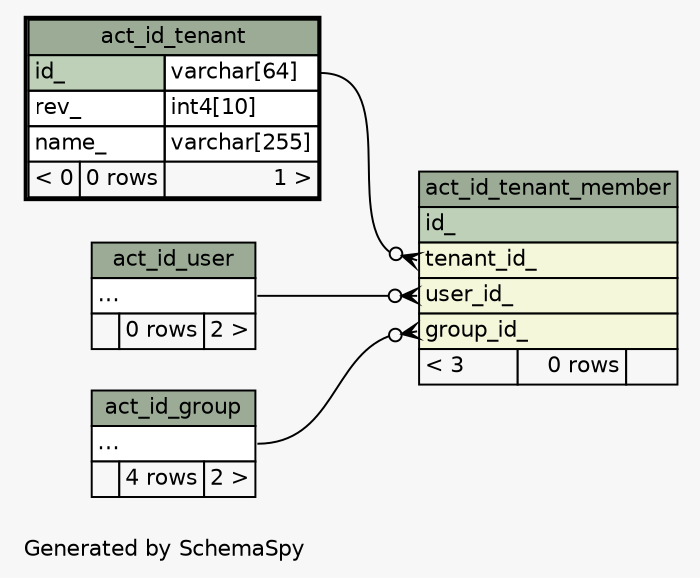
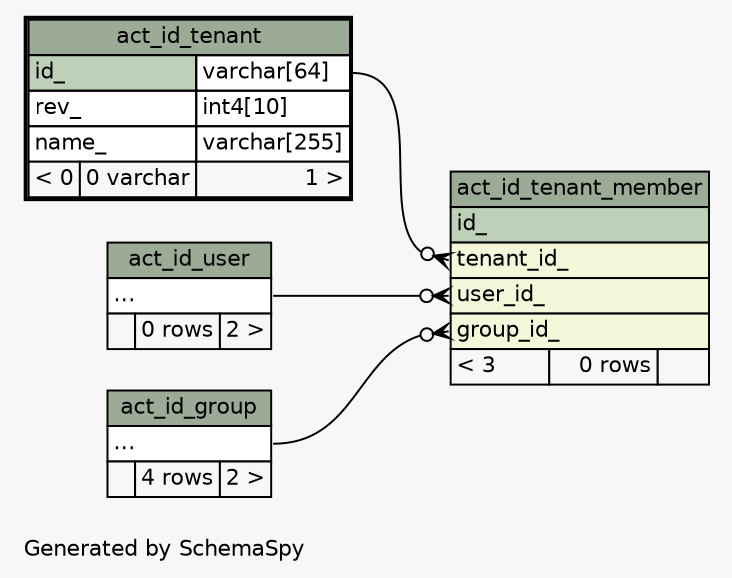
node "act_id_tenant": text "0 rows" -> "0 varchar"
